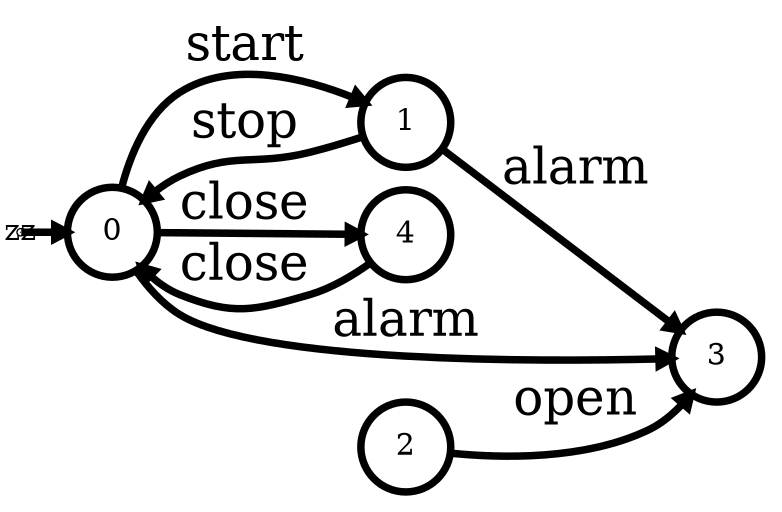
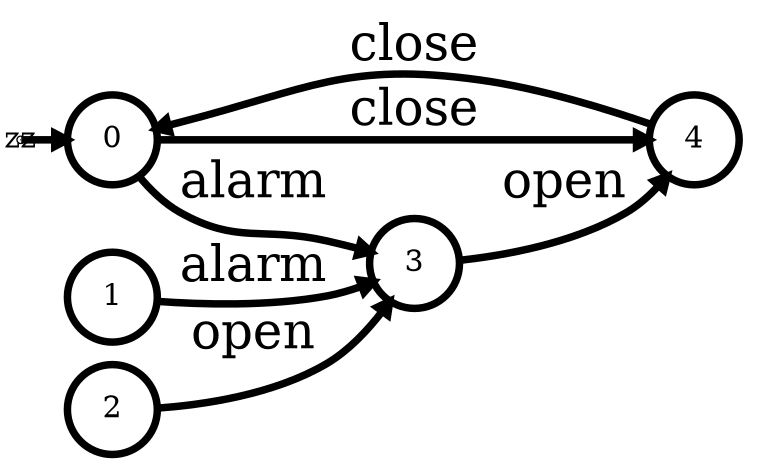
edge "0" -> "1": removed, label "start"
edge "1" -> "0": removed, label "stop"
edge "3" -> "4": added, label "open"
